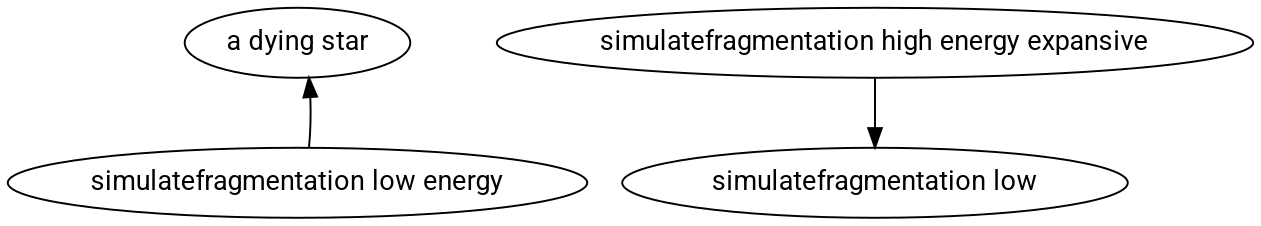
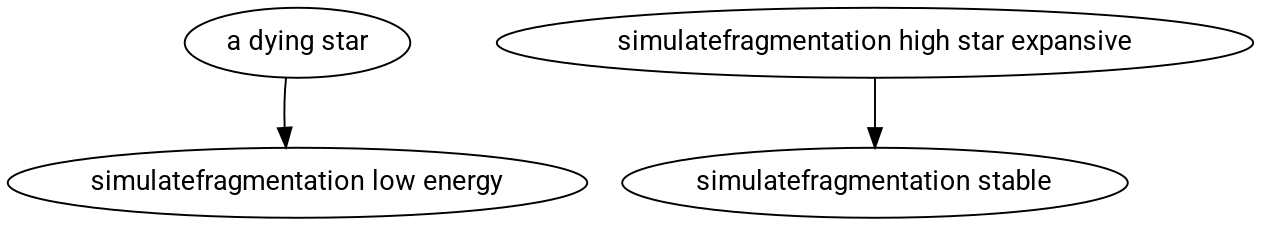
node "simulatefragmentation high energy expansive": label "simulatefragmentation high energy expansive" -> "simulatefragmentation high star expansive"
edge "simulatefragmentation low energy" -> "a dying star": reversed
node "simulatefragmentation low": label "simulatefragmentation low" -> "simulatefragmentation stable"
